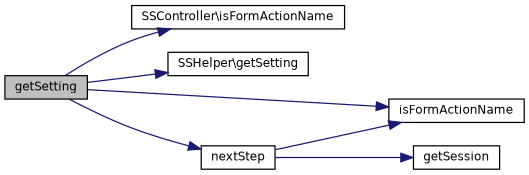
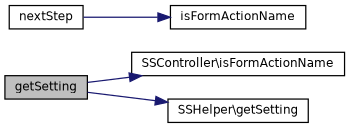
edge "getSetting" -> "isFormActionName": removed
edge "getSetting" -> "nextStep": removed
node "getSession": removed
